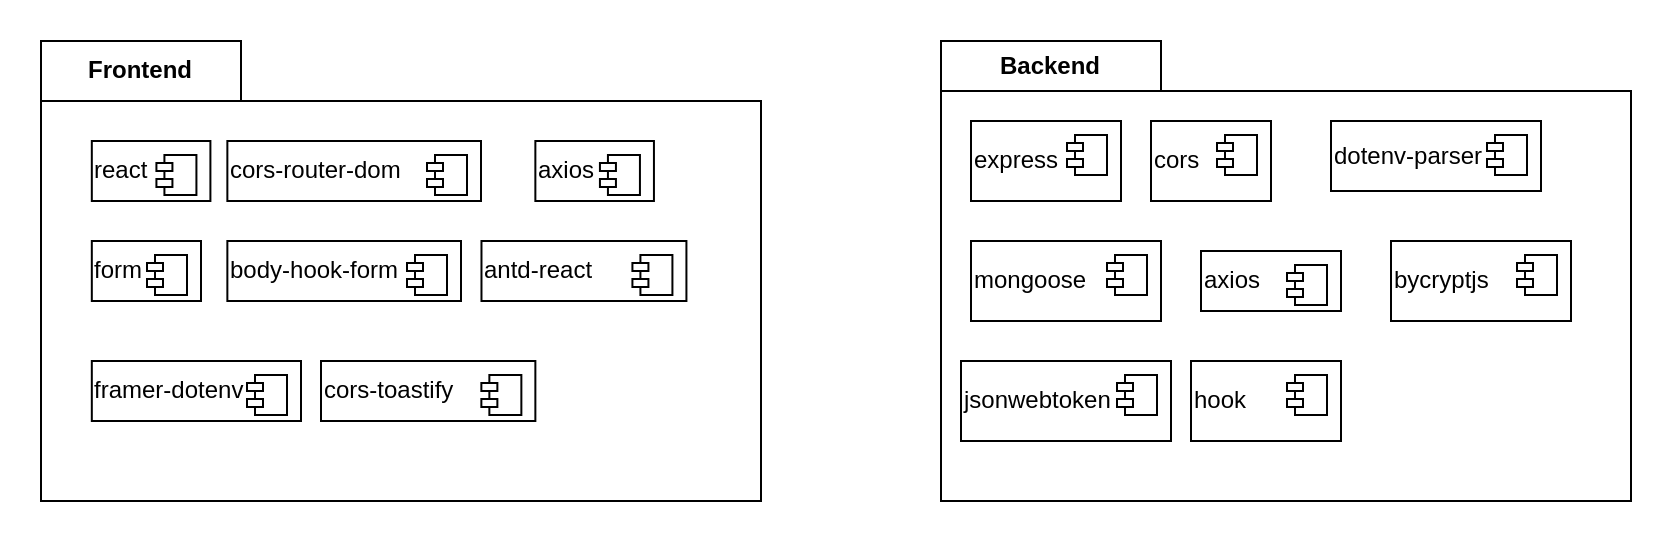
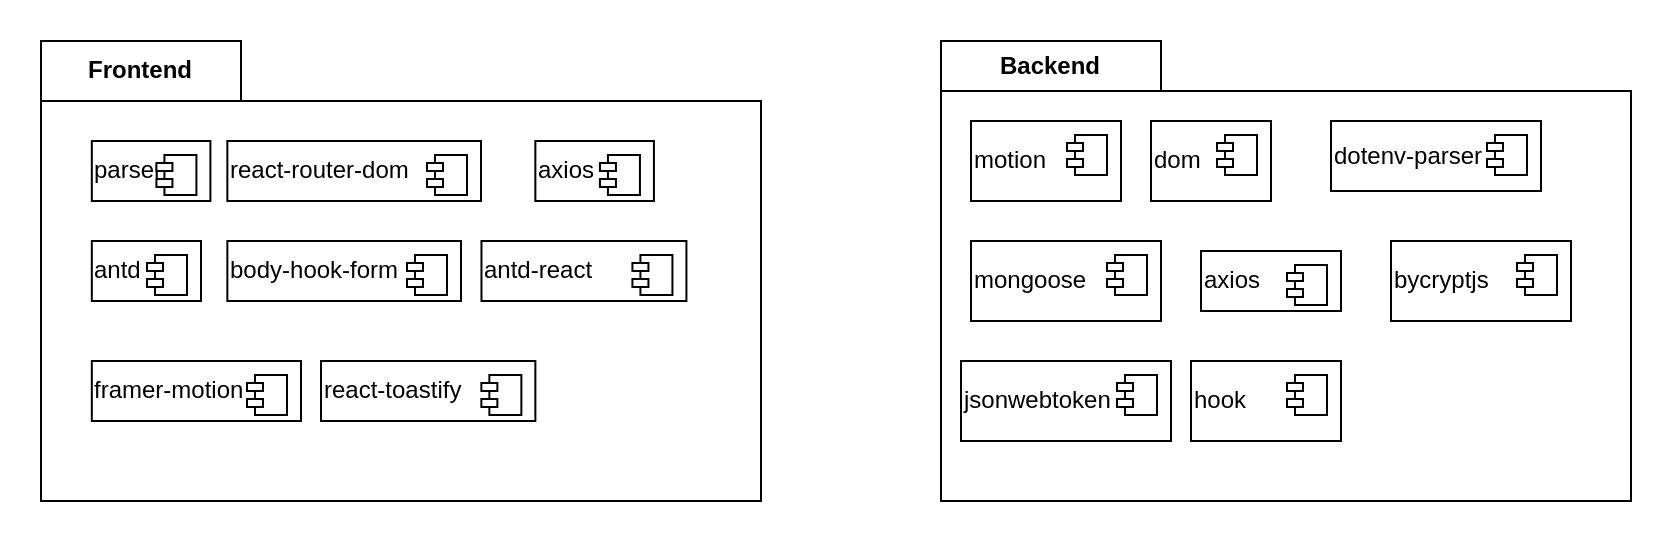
node "express": label "express" -> "motion"
node "cors": label "cors" -> "dom"
node "react": label "react" -> "parser"
node "cors-router-dom": label "cors-router-dom" -> "react-router-dom"
node "form": label "form" -> "antd"
node "framer-dotenv": label "framer-dotenv" -> "framer-motion"
node "cors-toastify": label "cors-toastify" -> "react-toastify"
